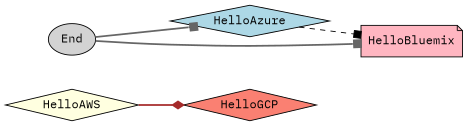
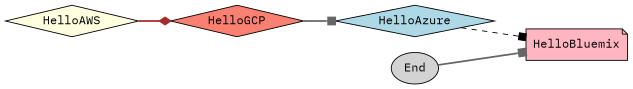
edge "End" -> "HelloAzure": now "HelloGCP" -> "HelloAzure"
